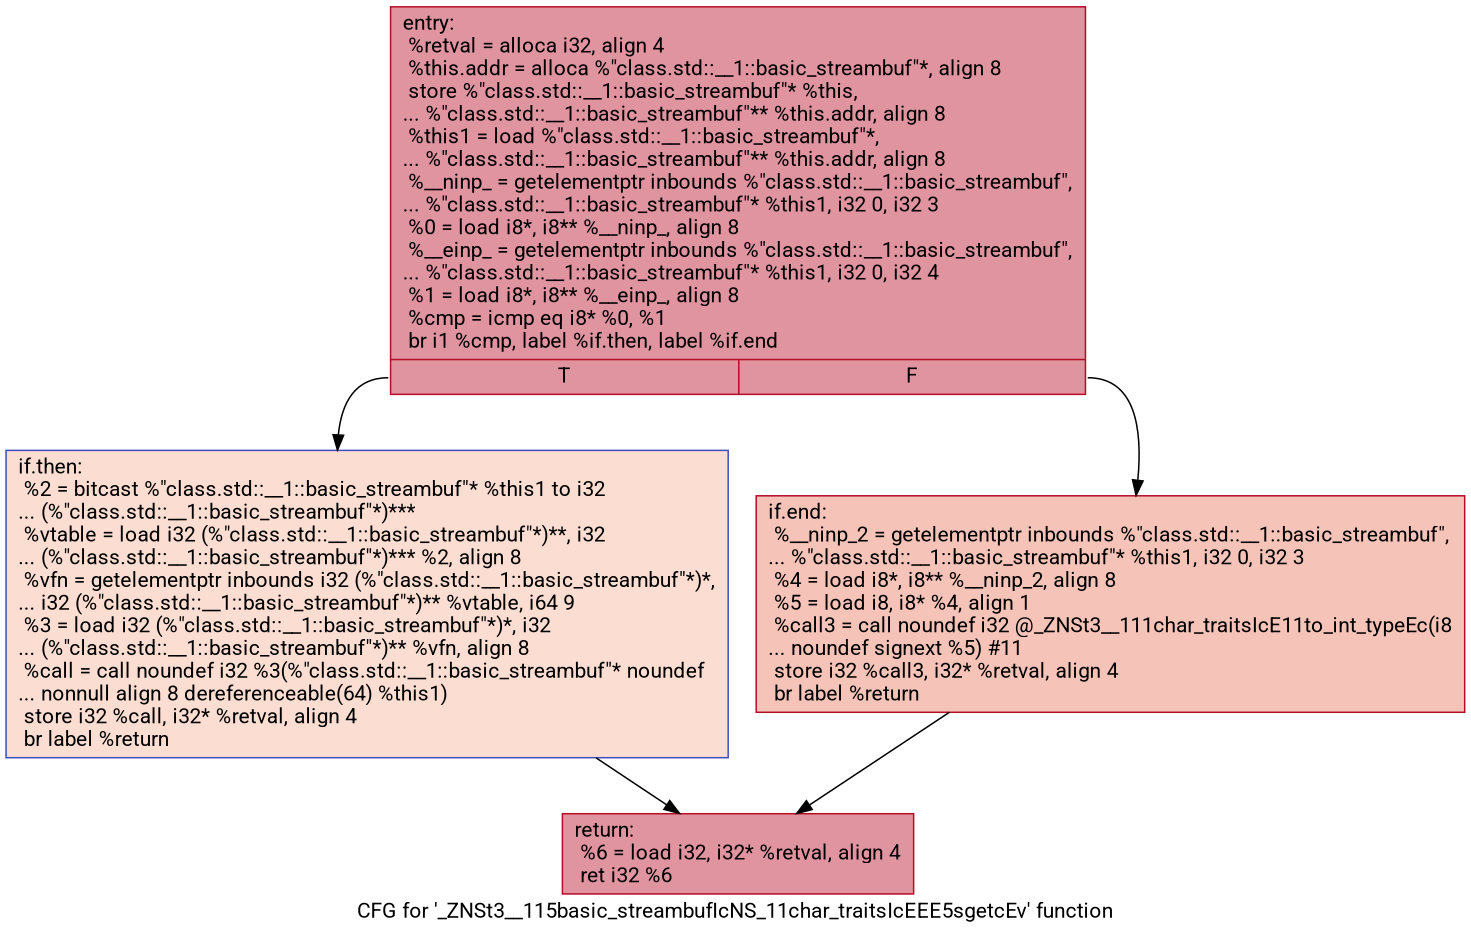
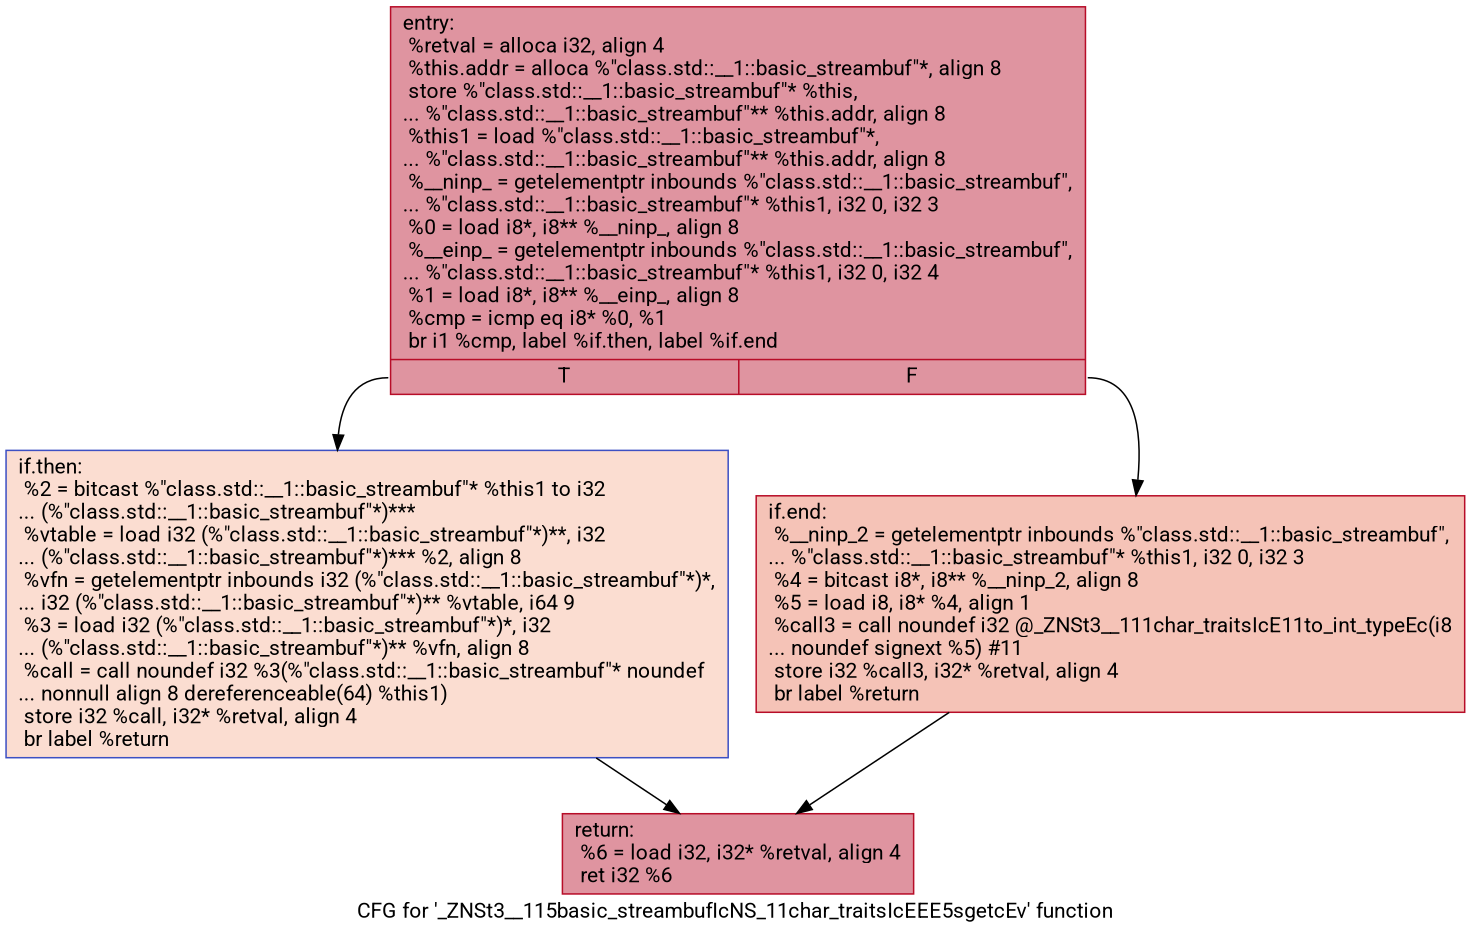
node "if.end:": text "%4 = load i8*, i8** %__ninp_2, align 8" -> "%4 = bitcast i8*, i8** %__ninp_2, align 8"
